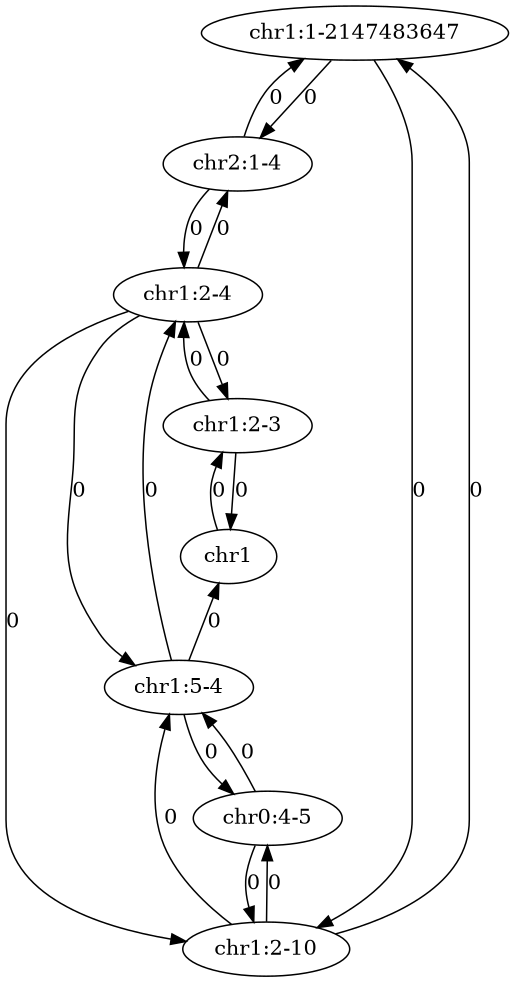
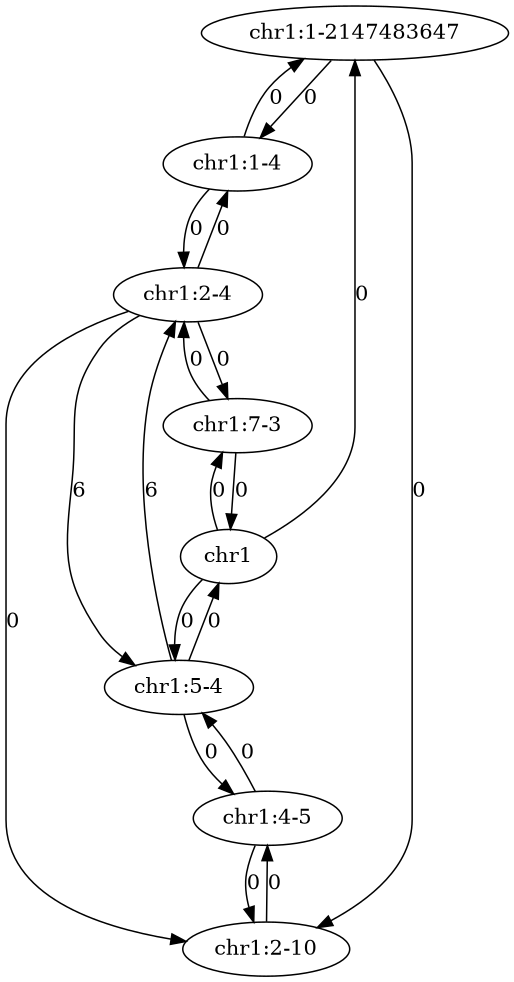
node "chr2:1-4": label "chr2:1-4" -> "chr1:1-4"
node "chr1:2-3": label "chr1:2-3" -> "chr1:7-3"
edge "chr1:2-4" -> "chr1:5-4": label "0" -> "6"
edge "chr1:5-4" -> "chr1:2-4": label "0" -> "6"
edge "chr1:2-10" -> "chr1:1-2147483647": now "chr1" -> "chr1:1-2147483647"
node "chr0:4-5": label "chr0:4-5" -> "chr1:4-5"
edge "chr1:2-10" -> "chr1:5-4": now "chr1" -> "chr1:5-4"
